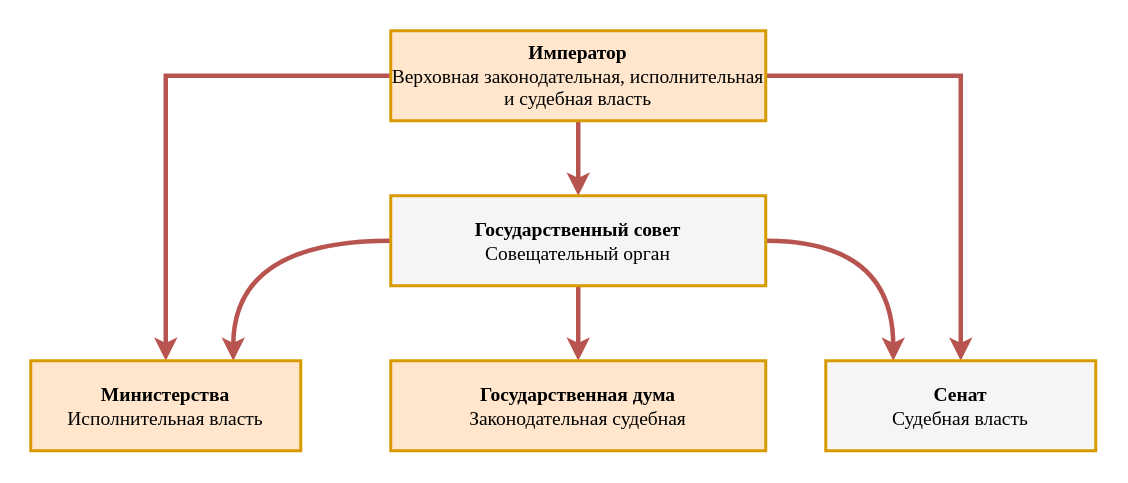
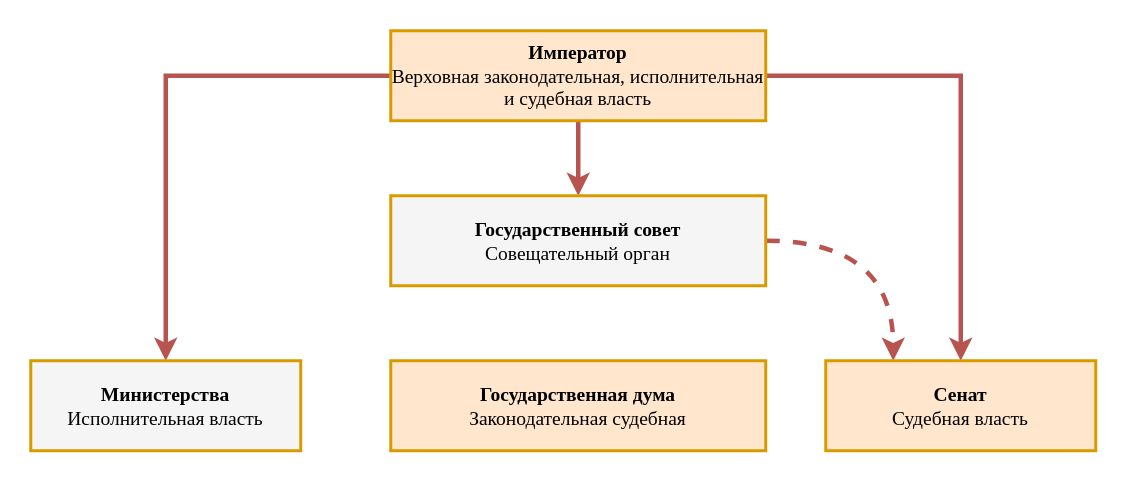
edge "Государственный советСовещательный орган" -> "СенатСудебная власть": style solid -> dashed
edge "Государственный советСовещательный орган" -> "МинистерстваИсполнительная власть": removed
edge "Государственный советСовещательный орган" -> "Государственная думаЗаконодательная судебная": removed
node "МинистерстваИсполнительная власть": fillcolor #ffe6cc -> #f5f5f5
node "СенатСудебная власть": fillcolor #f5f5f5 -> #ffe6cc
